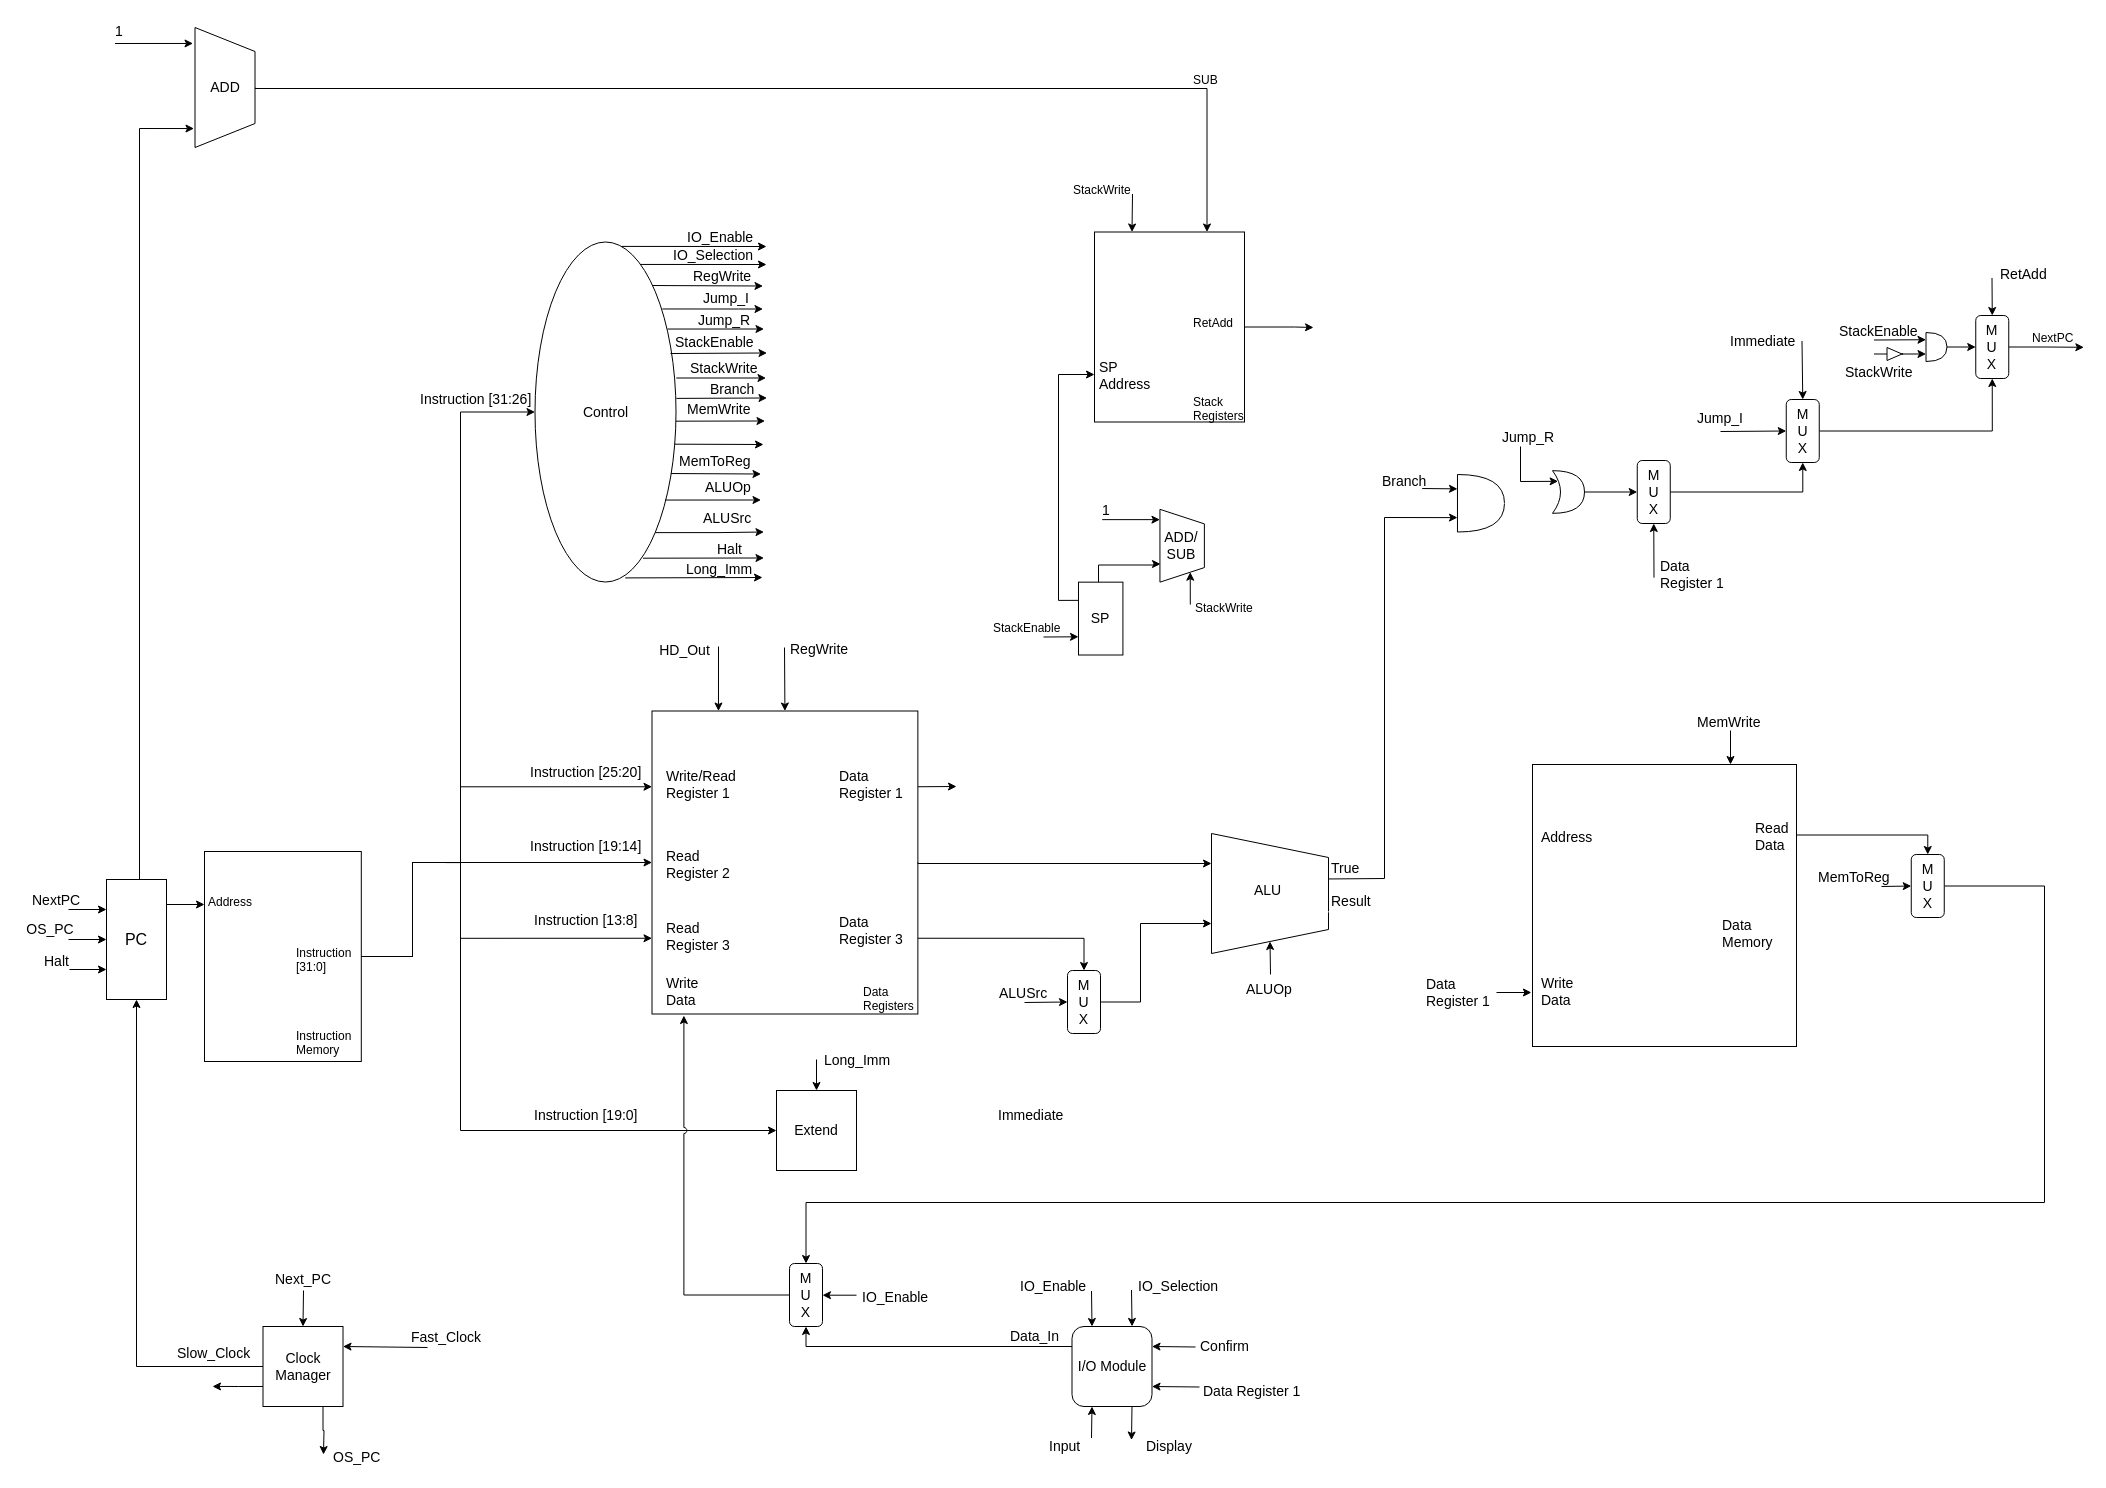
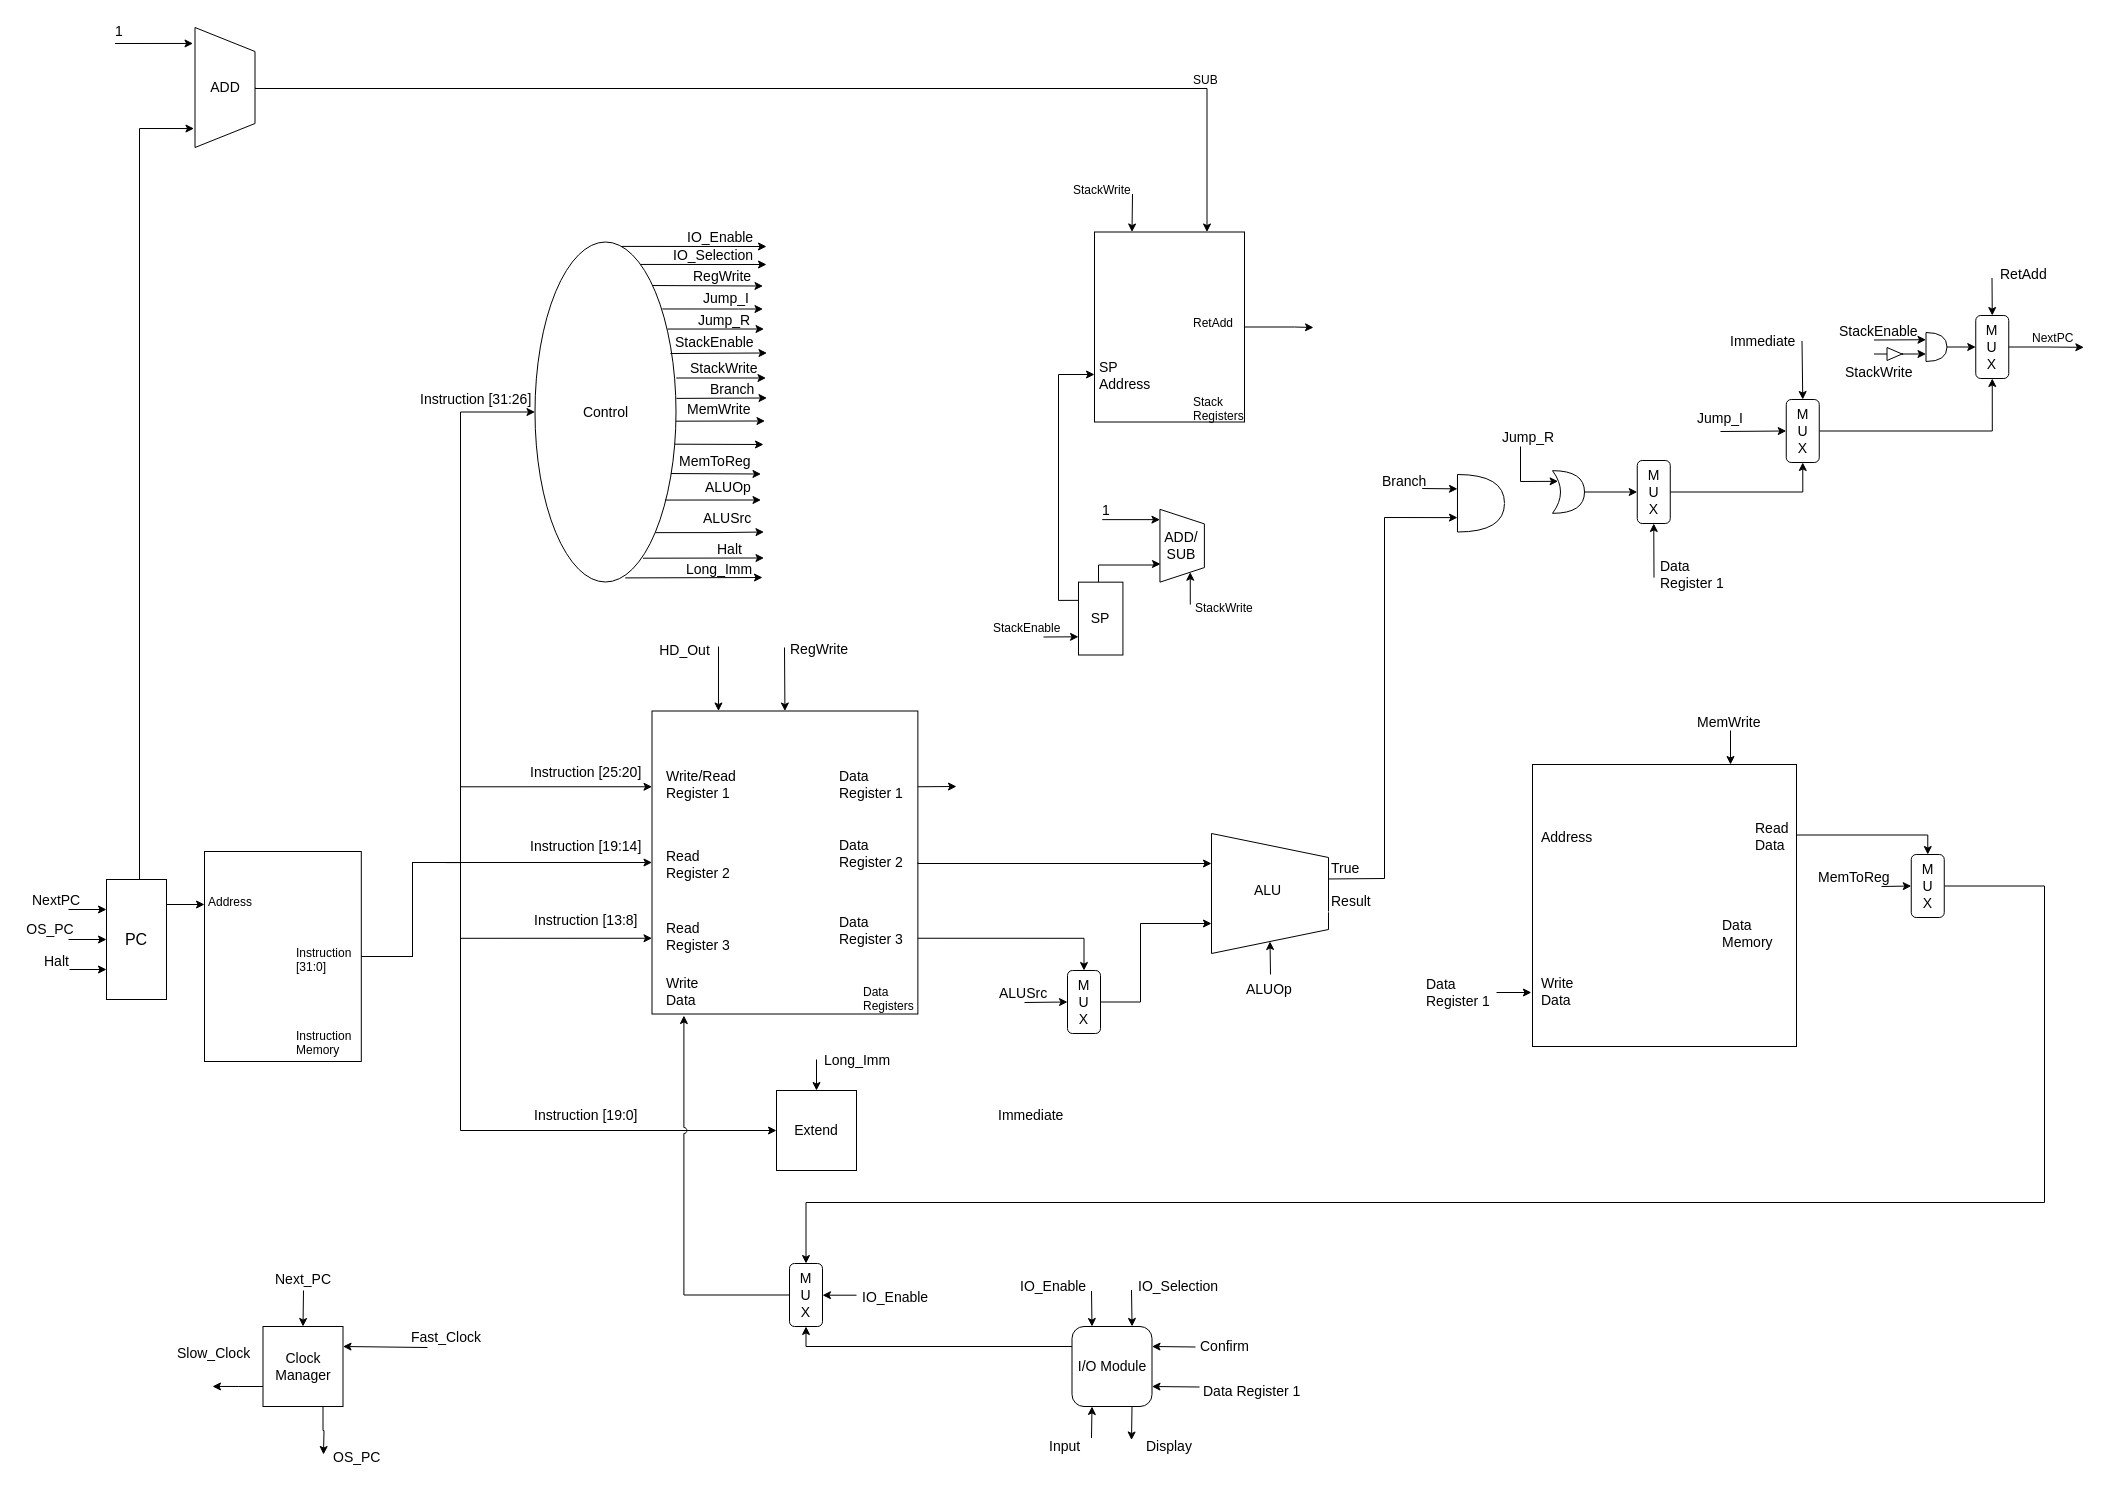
node "Data Register 2": added
edge "Clock Manager" -> "PC": removed
node "Data_In": removed
